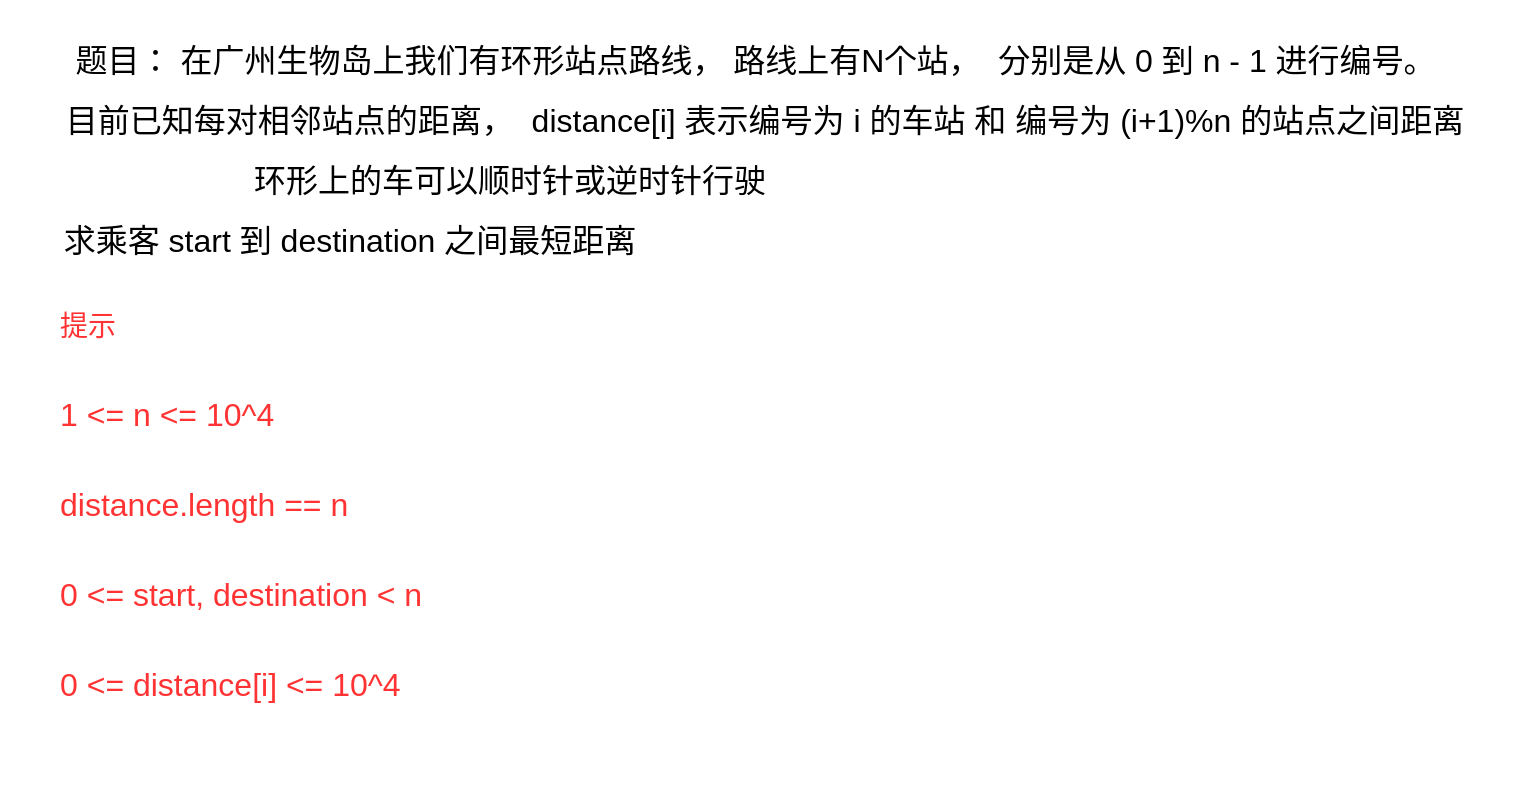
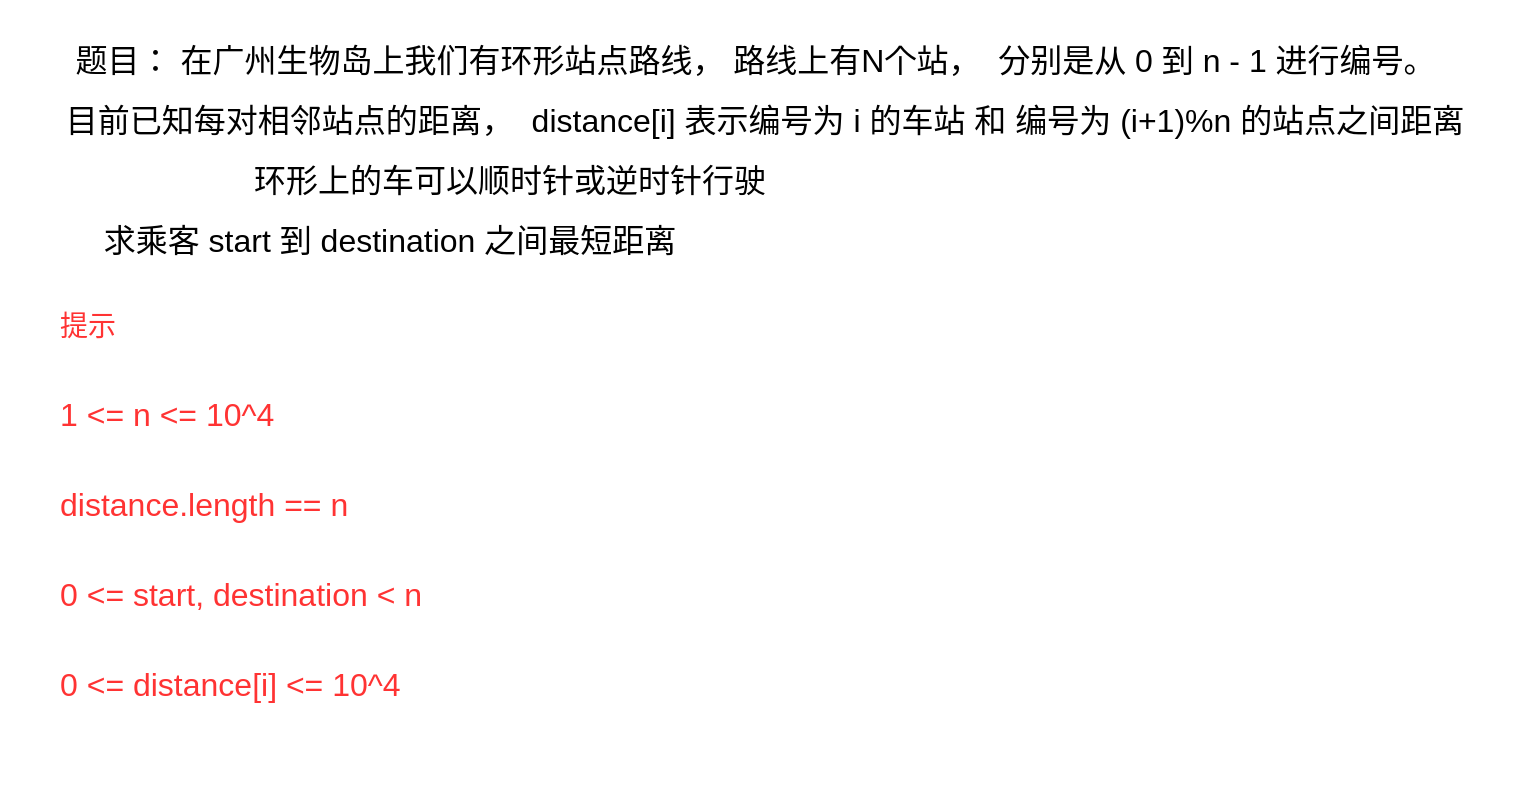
node "求乘客 start 到 destination 之间最短距离": moved (351, 241) -> (391, 241)
